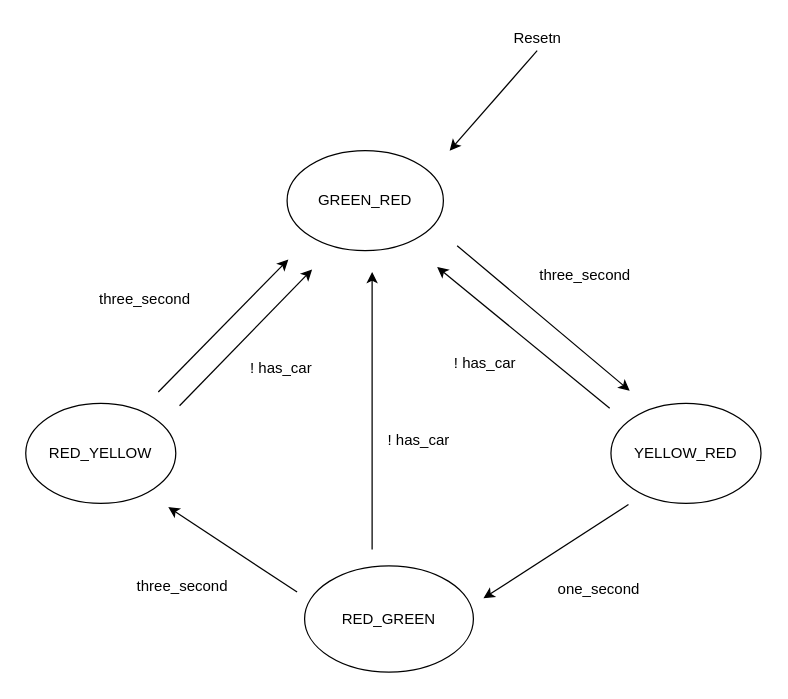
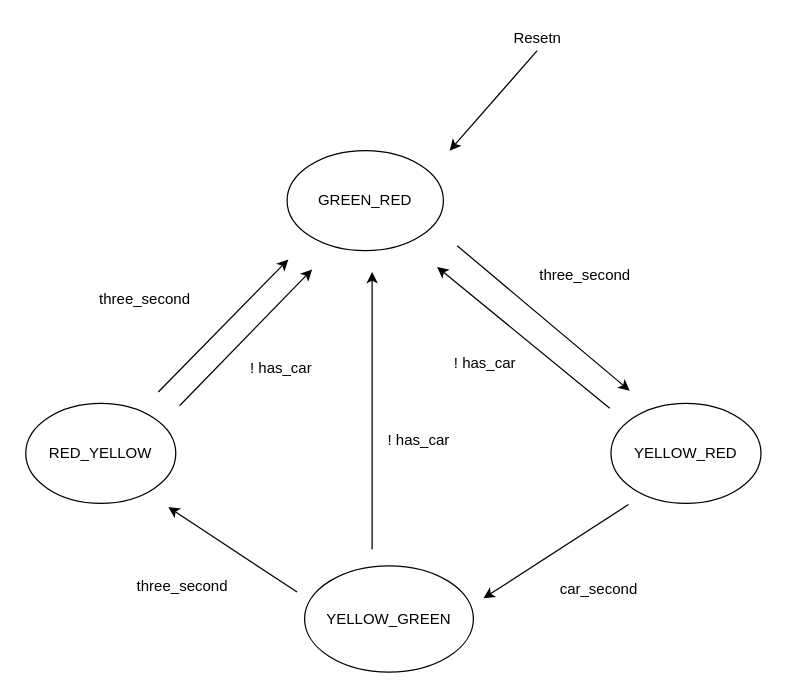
node "one_second": label "one_second" -> "car_second"
node "RED_GREEN": label "RED_GREEN" -> "YELLOW_GREEN"
